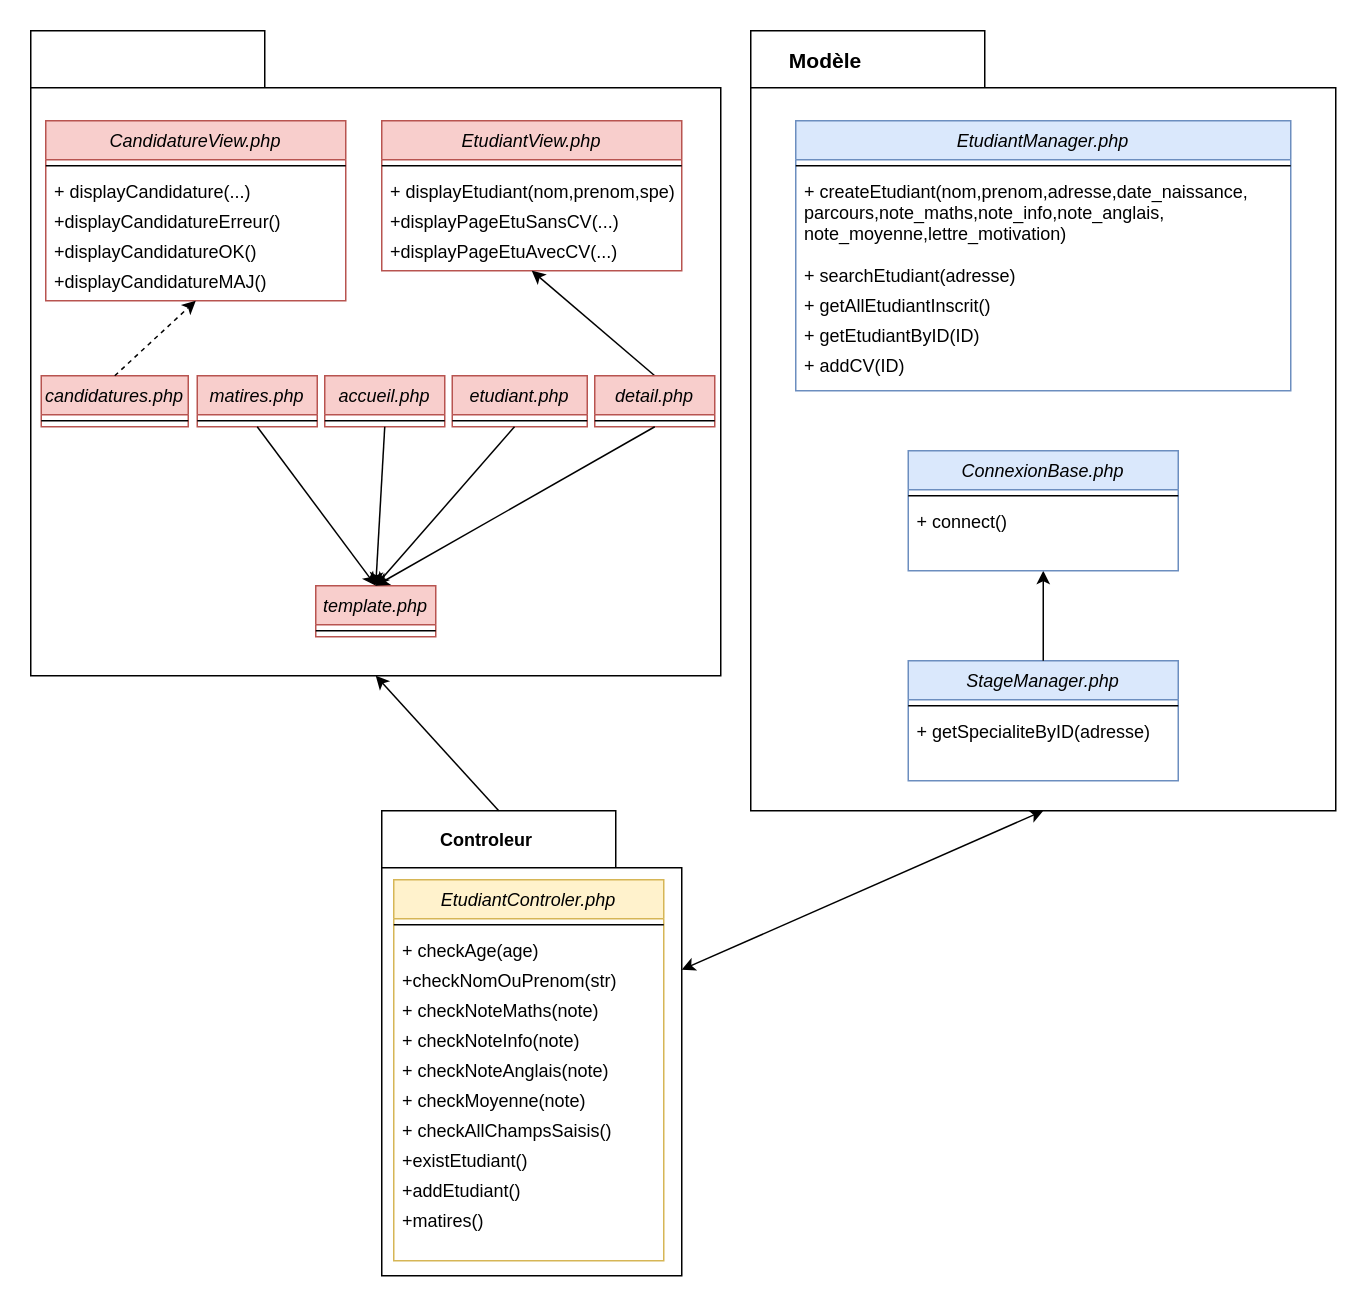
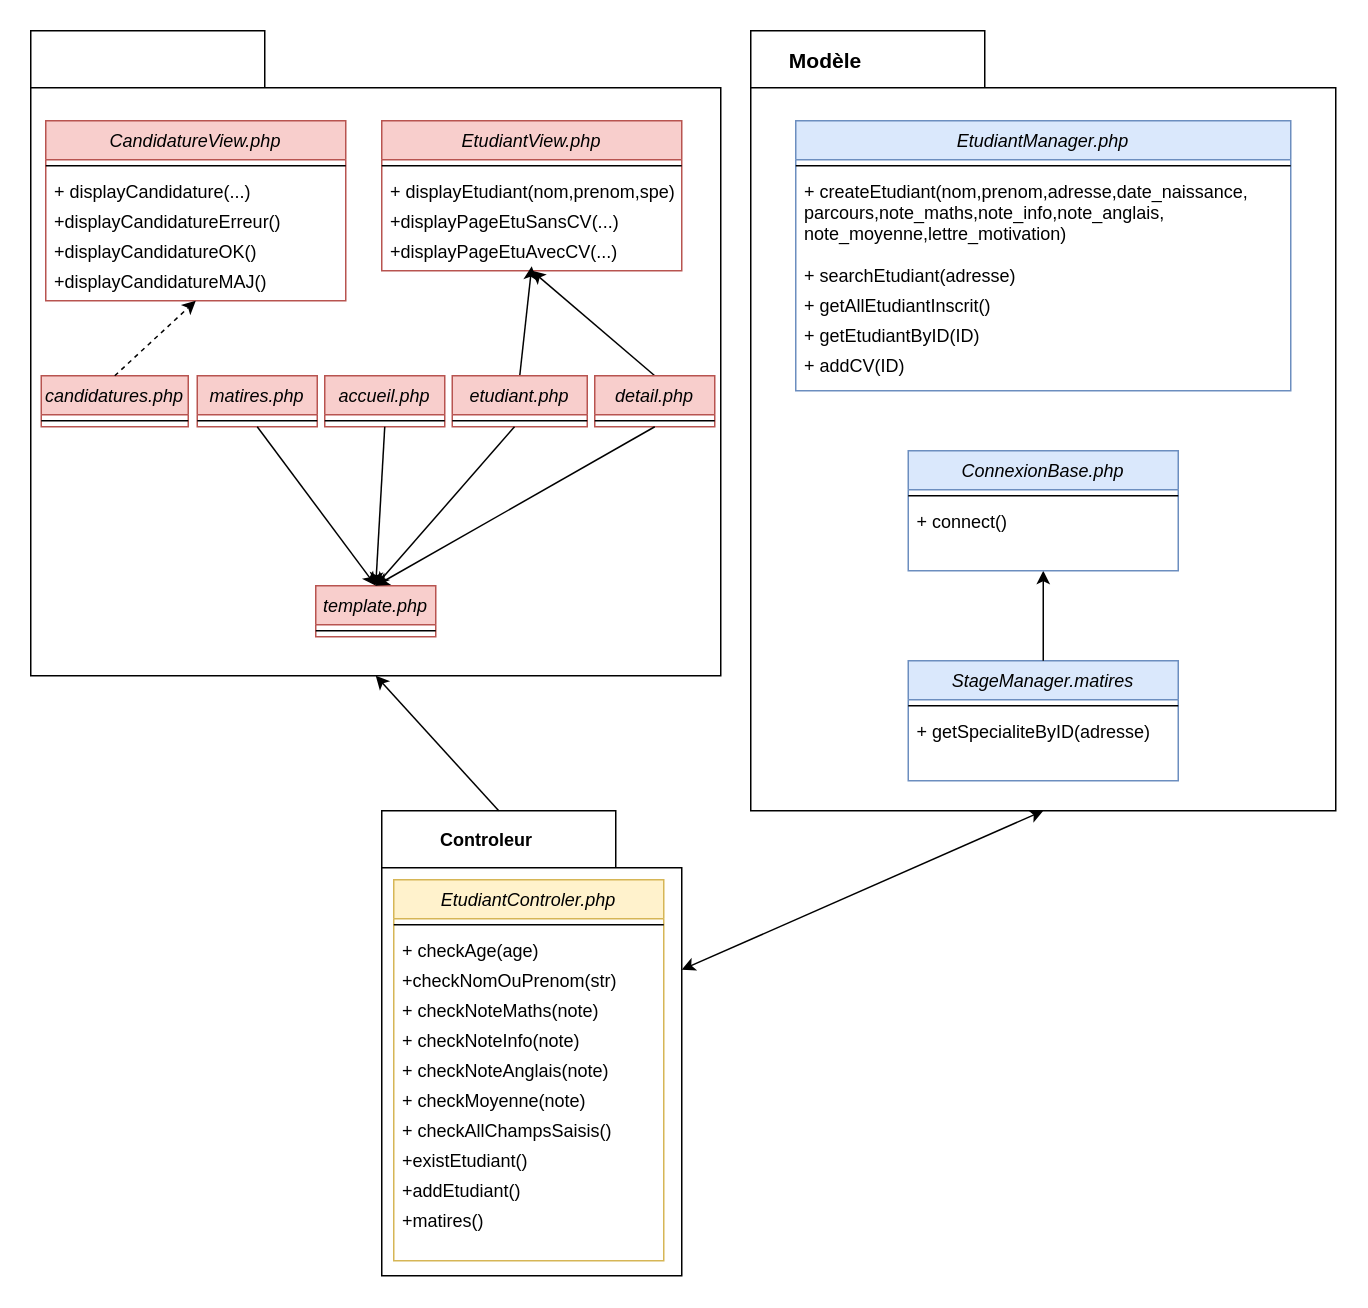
edge "etudiant.php" -> "+displayPageEtuAvecCV(...)": added
node "StageManager.php": label "StageManager.php" -> "StageManager.matires"
